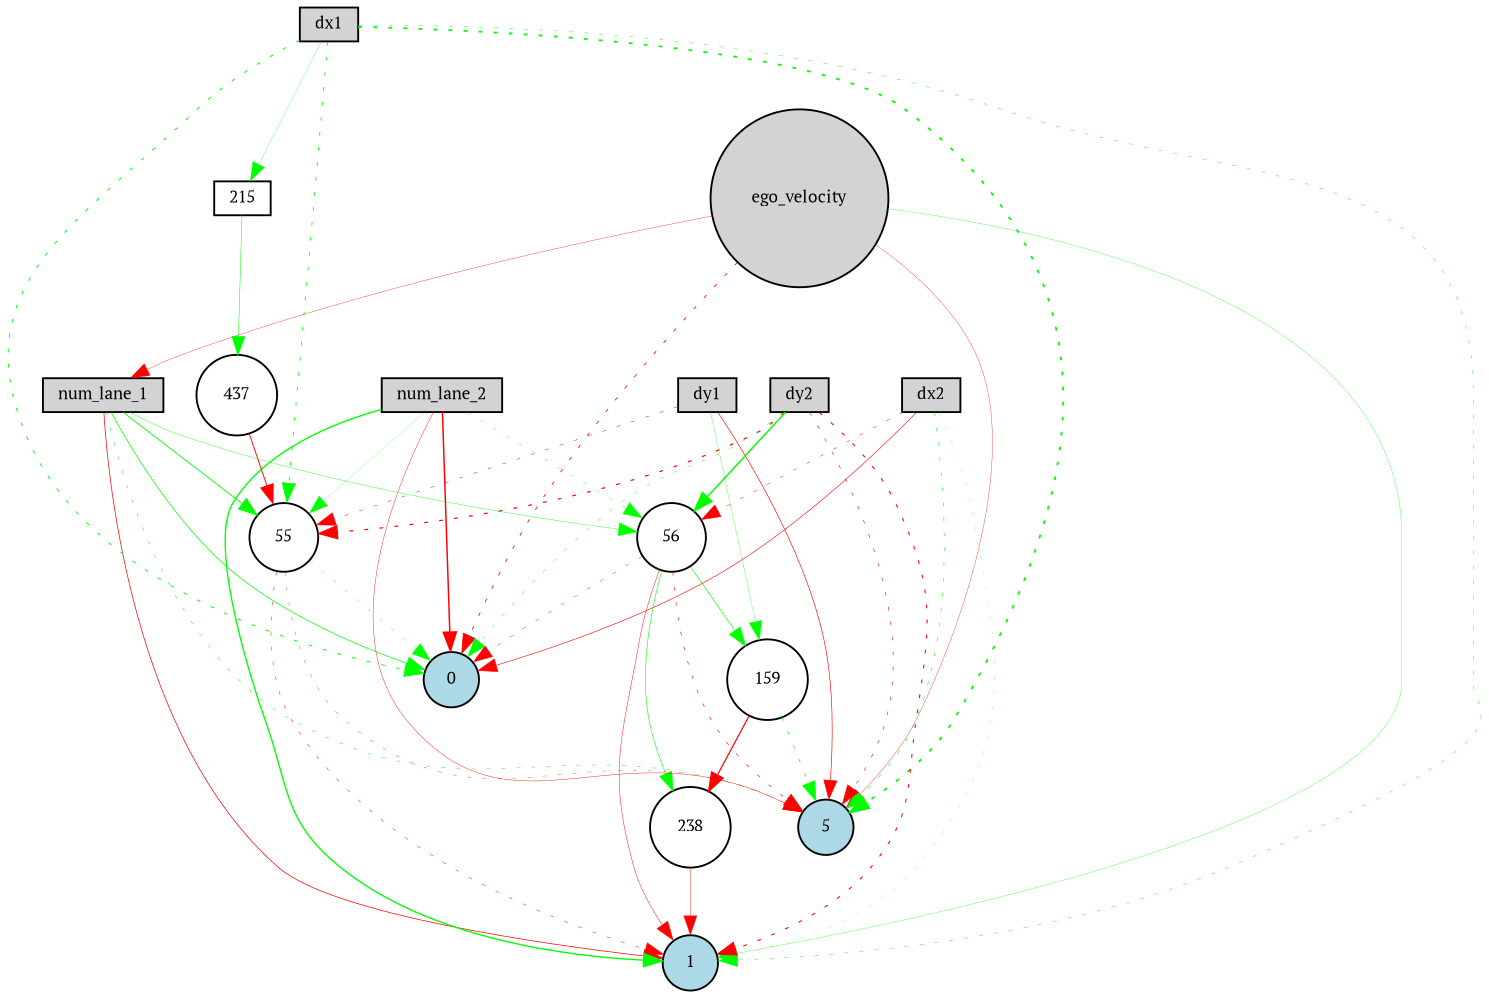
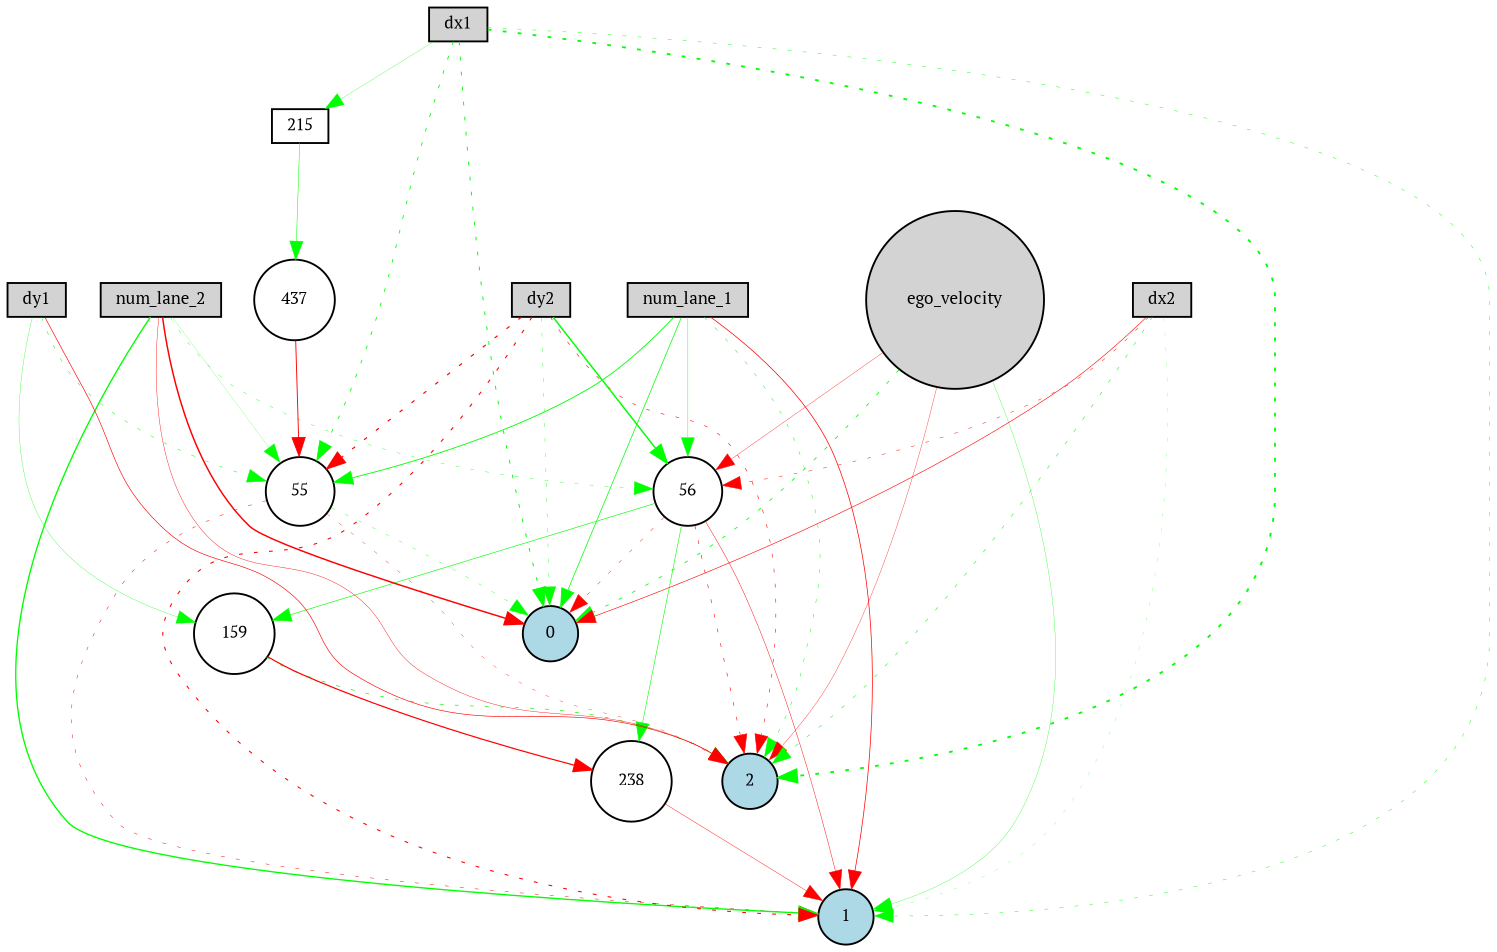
edge "ego_velocity" -> "num_lane_1": now "ego_velocity" -> "56"
edge "ego_velocity" -> "0": color red -> green
edge "dy1" -> "55": color red -> green
node "5": label "5" -> "2"
